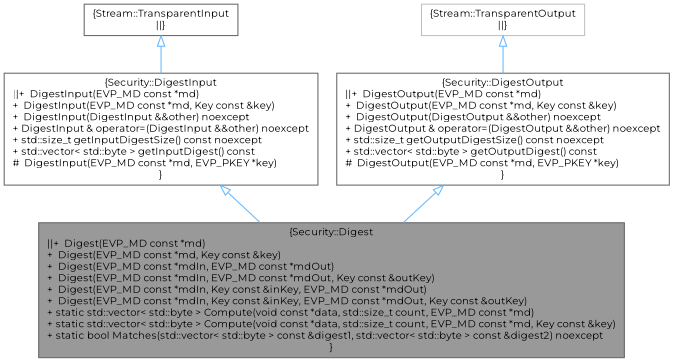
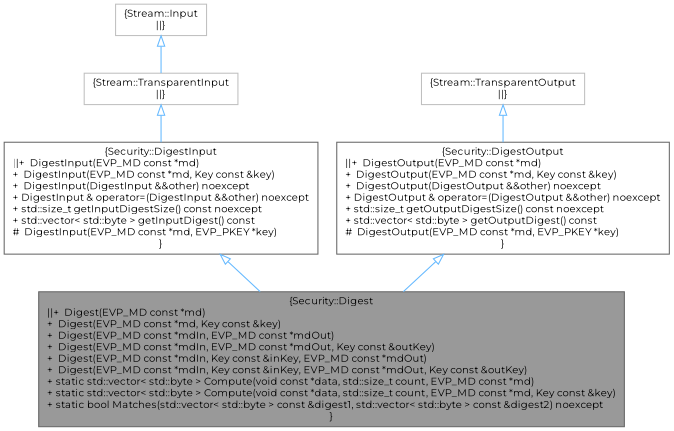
node "{Stream::TransparentInput ||}": color gray40 -> grey75
node "{Stream::Input ||}": added
